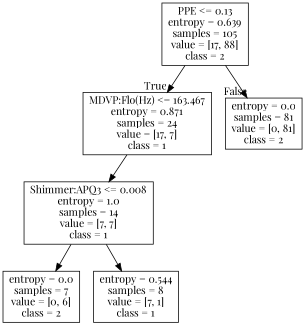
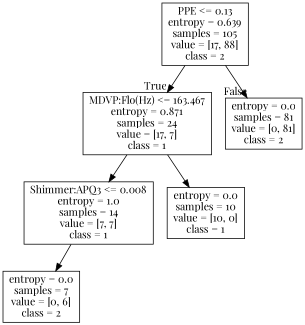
node "entropy = 0.0 samples = 10 value = [10, 0] class = 1": added
node "entropy = 0.544 samples = 8 value = [7, 1] class = 1": removed
